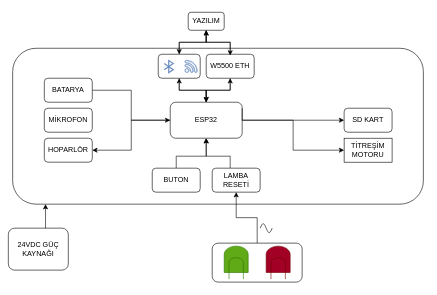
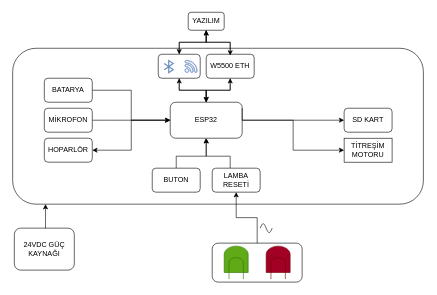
edge "MİKROFON" -> "ESP32": added
node "24VDC GÜÇ KAYNAĞI": moved (38, 249) -> (44, 249)
